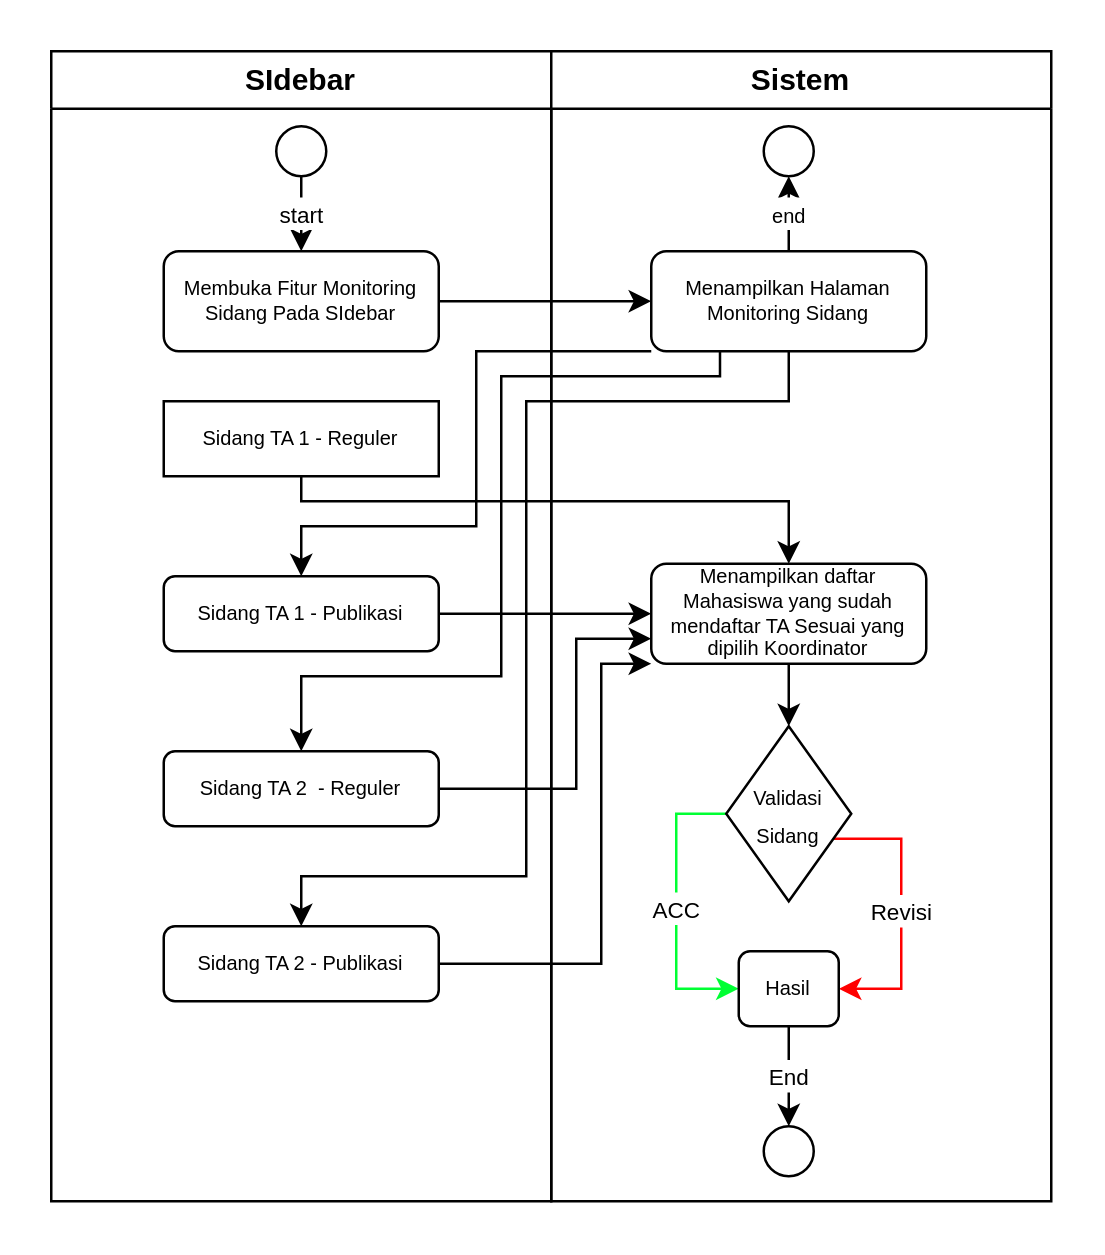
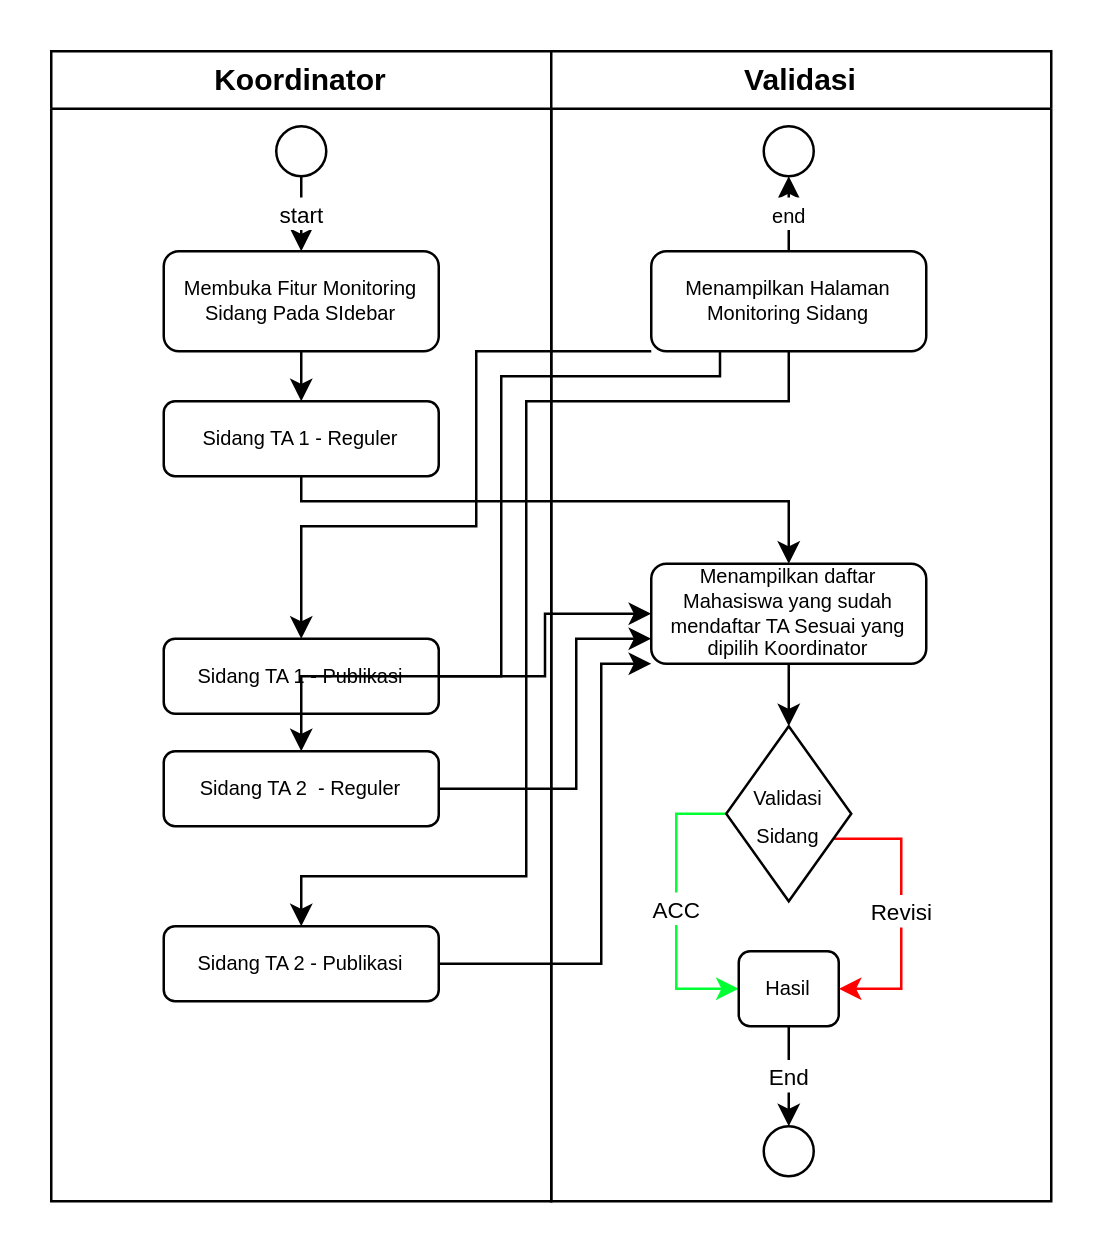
node "SIdebar": label "SIdebar" -> "Koordinator"
node "Sistem": label "Sistem" -> "Validasi"
edge "Membuka Fitur Monitoring Sidang Pada SIdebar" -> "Menampilkan Halaman Monitoring Sidang": now "Membuka Fitur Monitoring Sidang Pada SIdebar" -> "Sidang TA 1 - Reguler"
node "Sidang TA 1 - Reguler": shape rectangle -> rounded rectangle
node "Sidang TA 1 - Publikasi": moved (301, 614) -> (301, 676)
